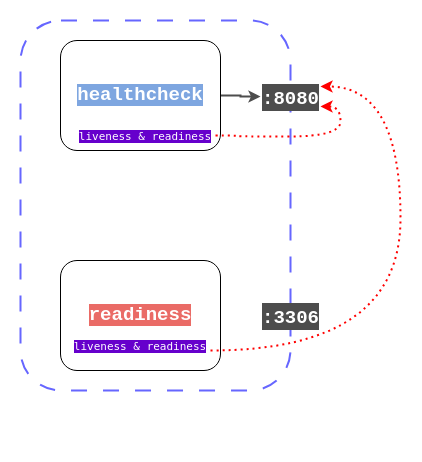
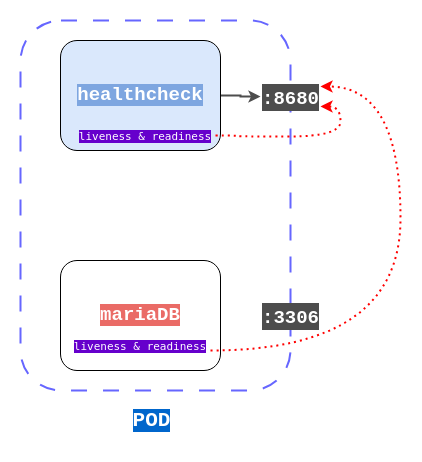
node "healthcheck": fillcolor #ffffff -> #dae8fc
node ":8080": label ":8080" -> ":8680"
node "readiness": label "readiness" -> "mariaDB"
node "POD": added
